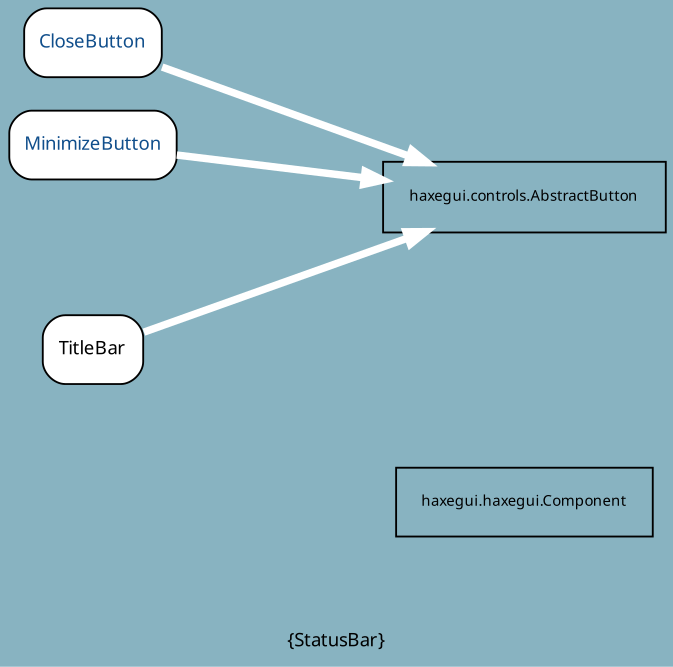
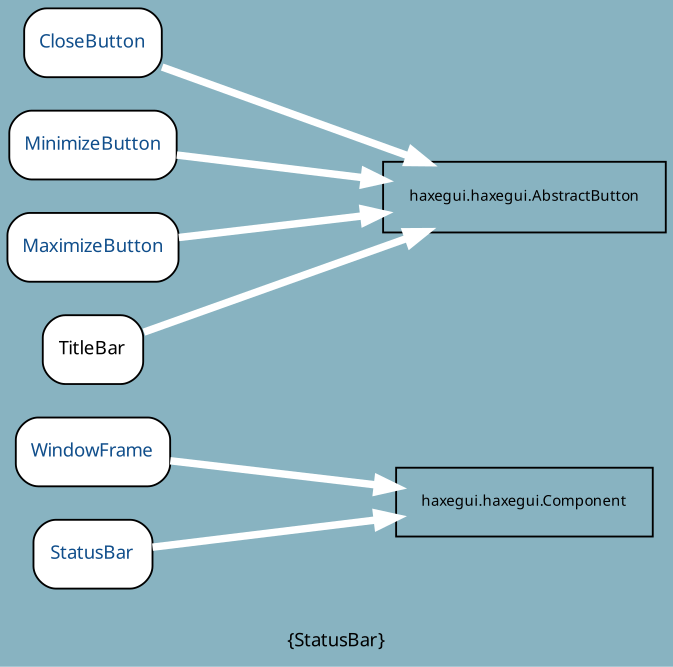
node "haxegui.controls.AbstractButton": label "haxegui.controls.AbstractButton" -> "haxegui.haxegui.AbstractButton"
node "MaximizeButton": added
node "WindowFrame": added
node "StatusBar": added
